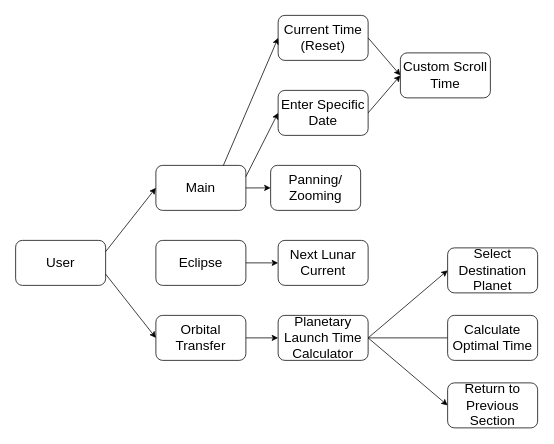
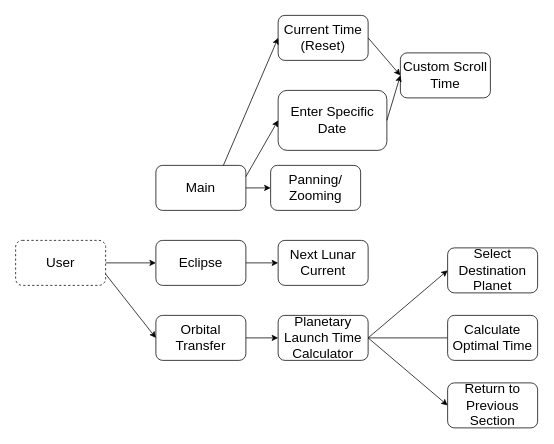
node "Enter Specific Date": size 90x45 -> 109x60
edge "User" -> "Main": removed
node "User": style solid -> dashed
edge "User" -> "Eclipse": added
